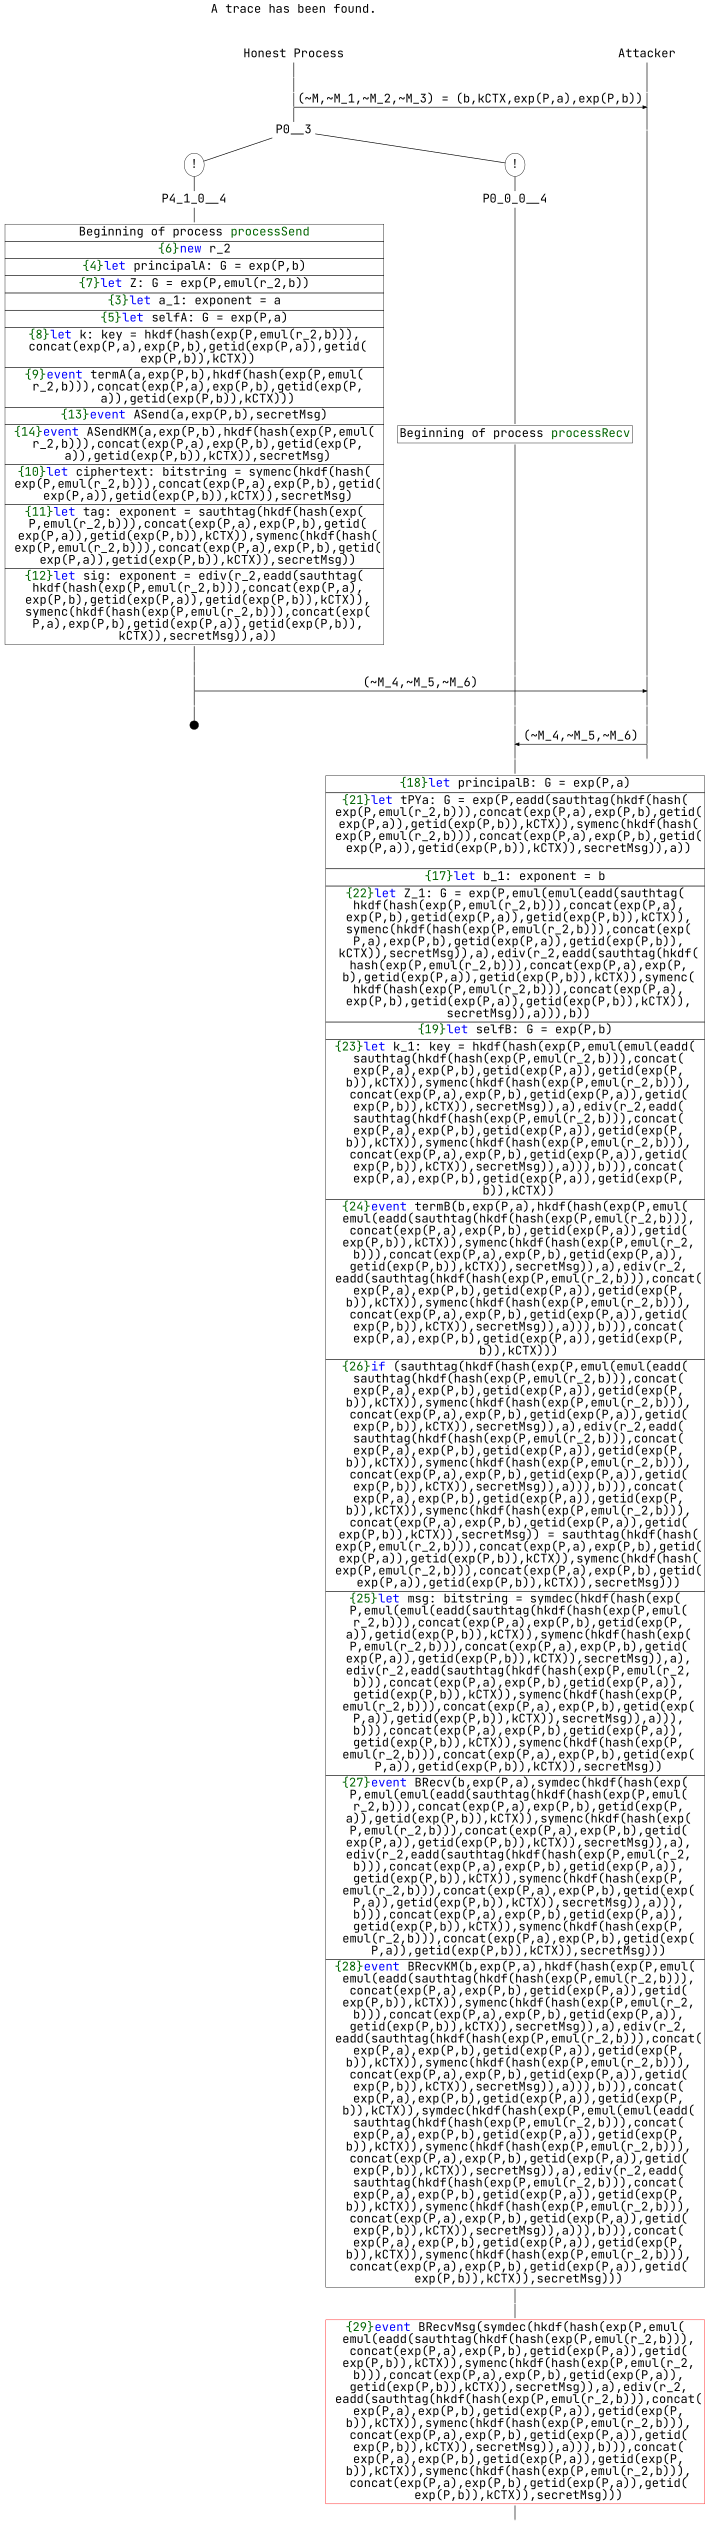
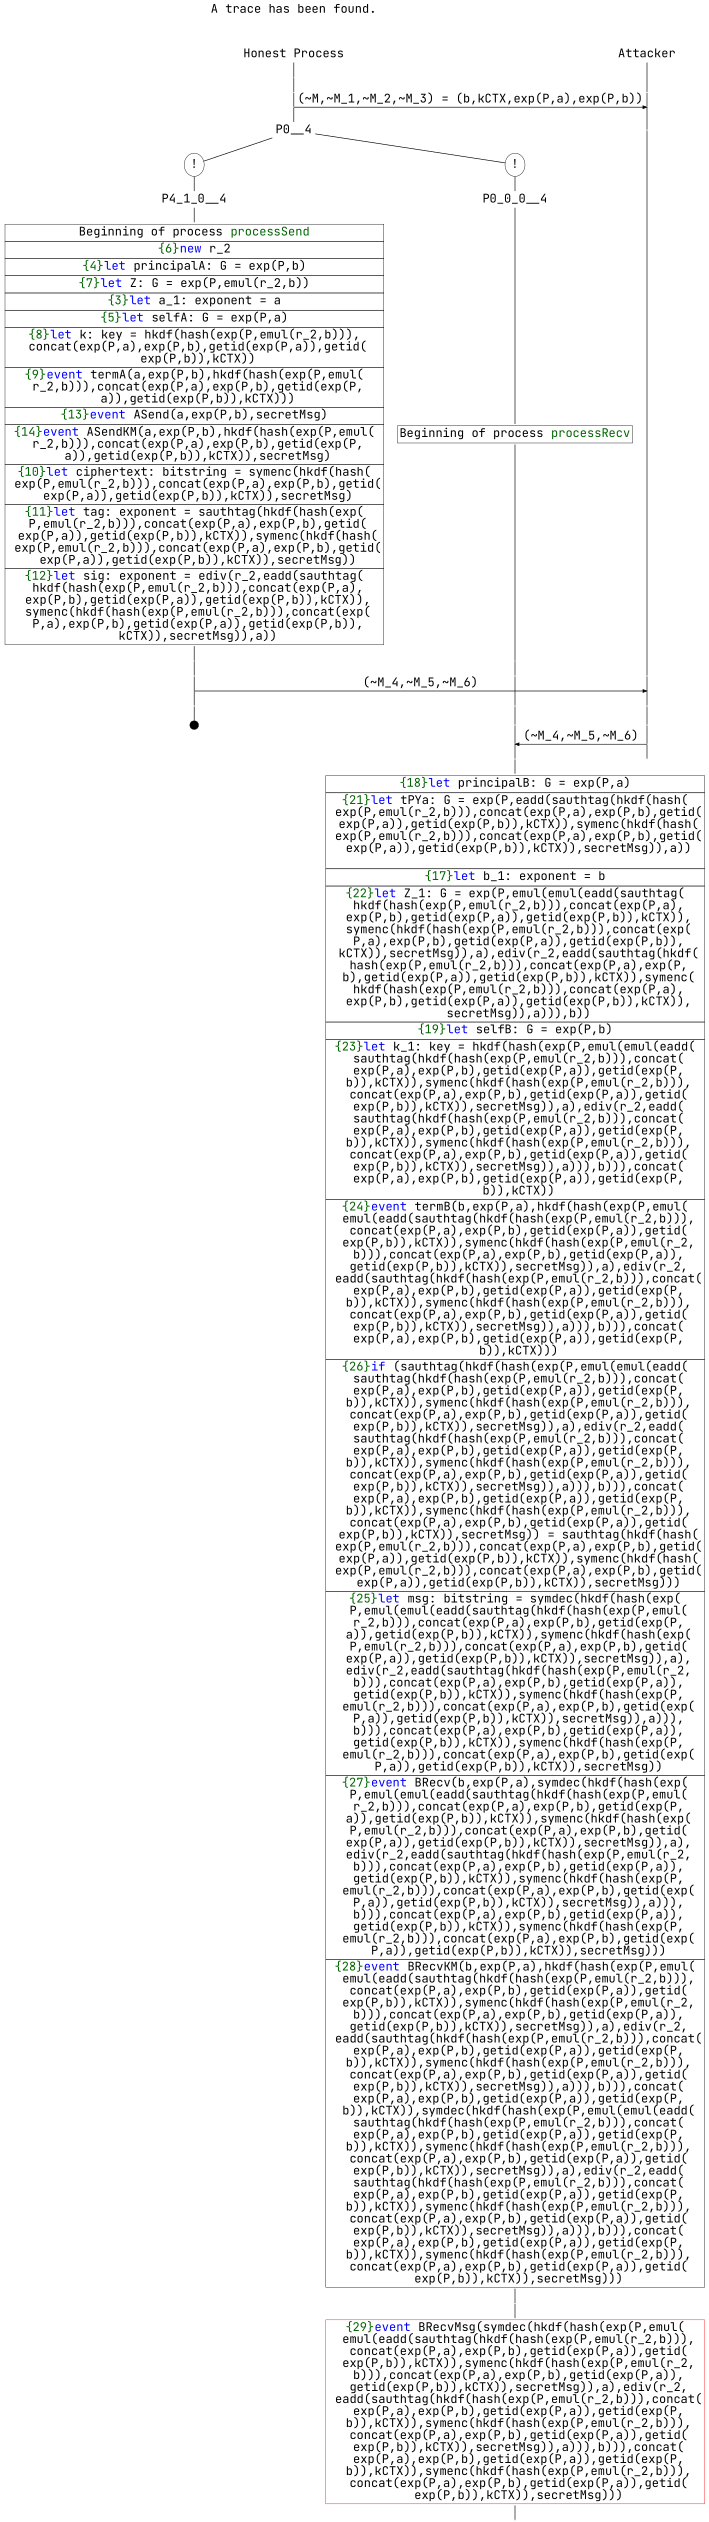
node "P0__3": label "P0__3" -> "P0__4"
